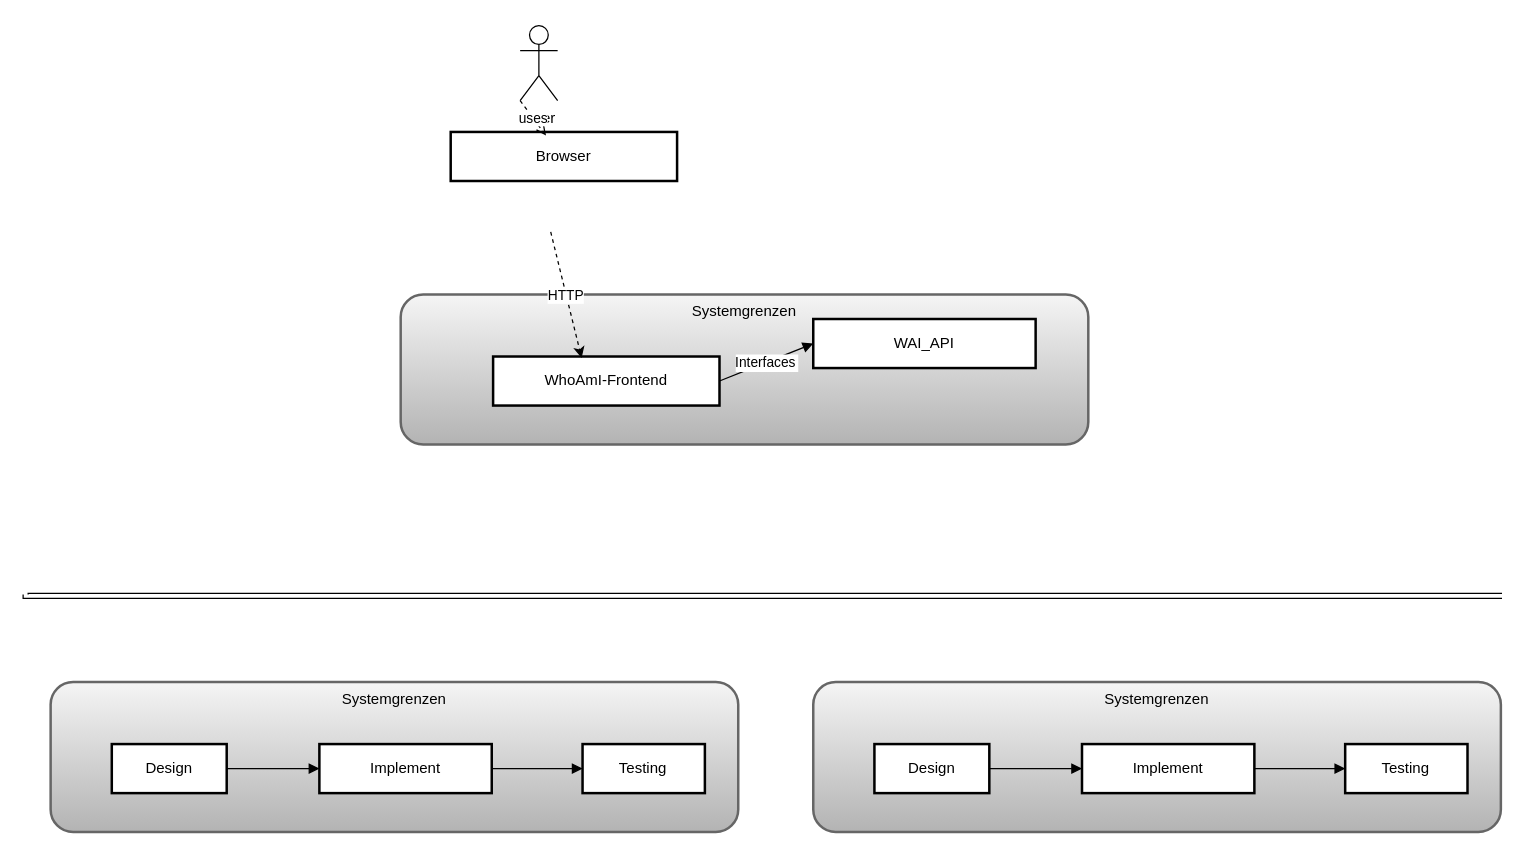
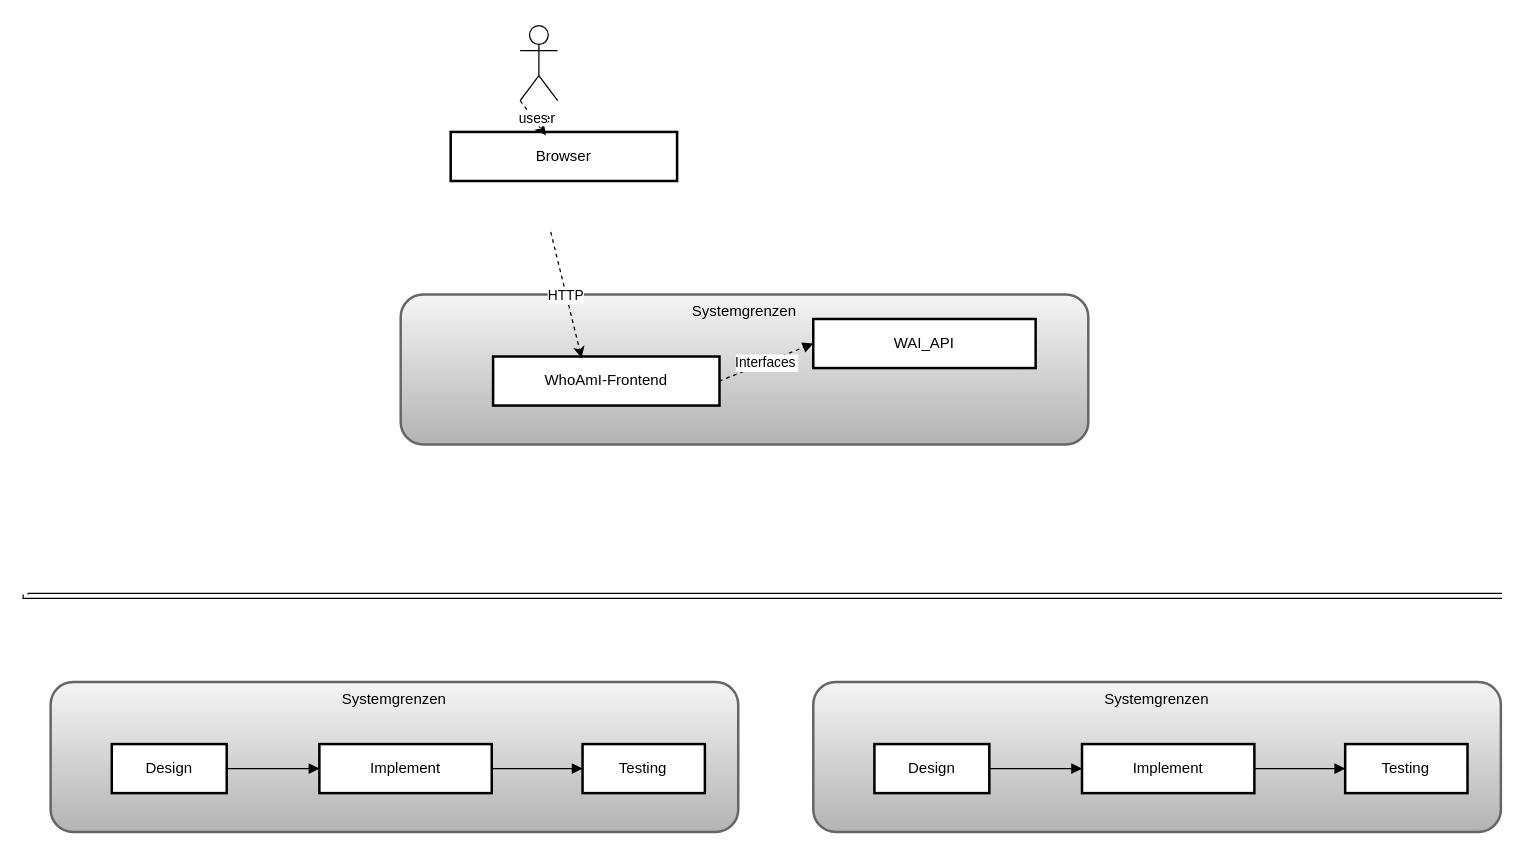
edge "User" -> "Browser": arrowhead open -> classic
edge "WhoAmI-Frontend" -> "WAI_API": style solid -> dashed
